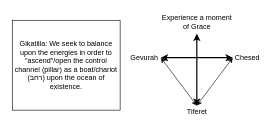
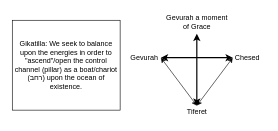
node "Experience a moment of Grace": label "Experience a moment of Grace" -> "Gevurah a moment of Grace"
